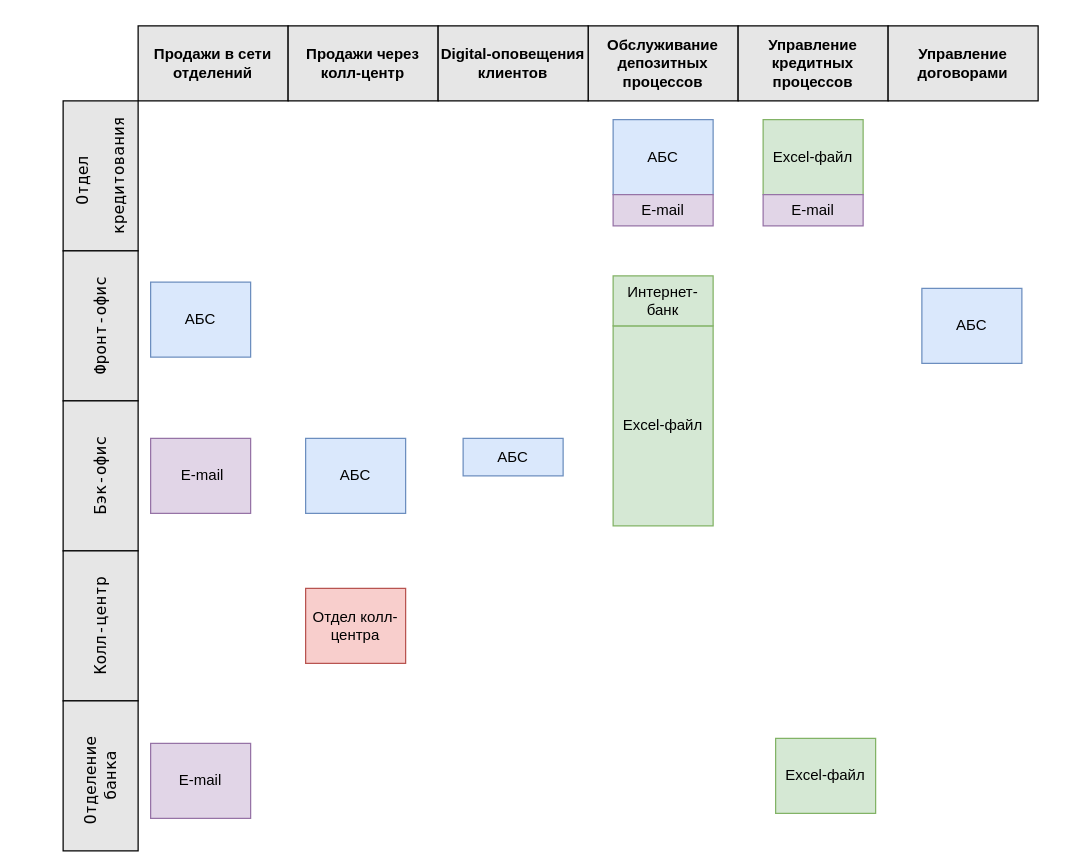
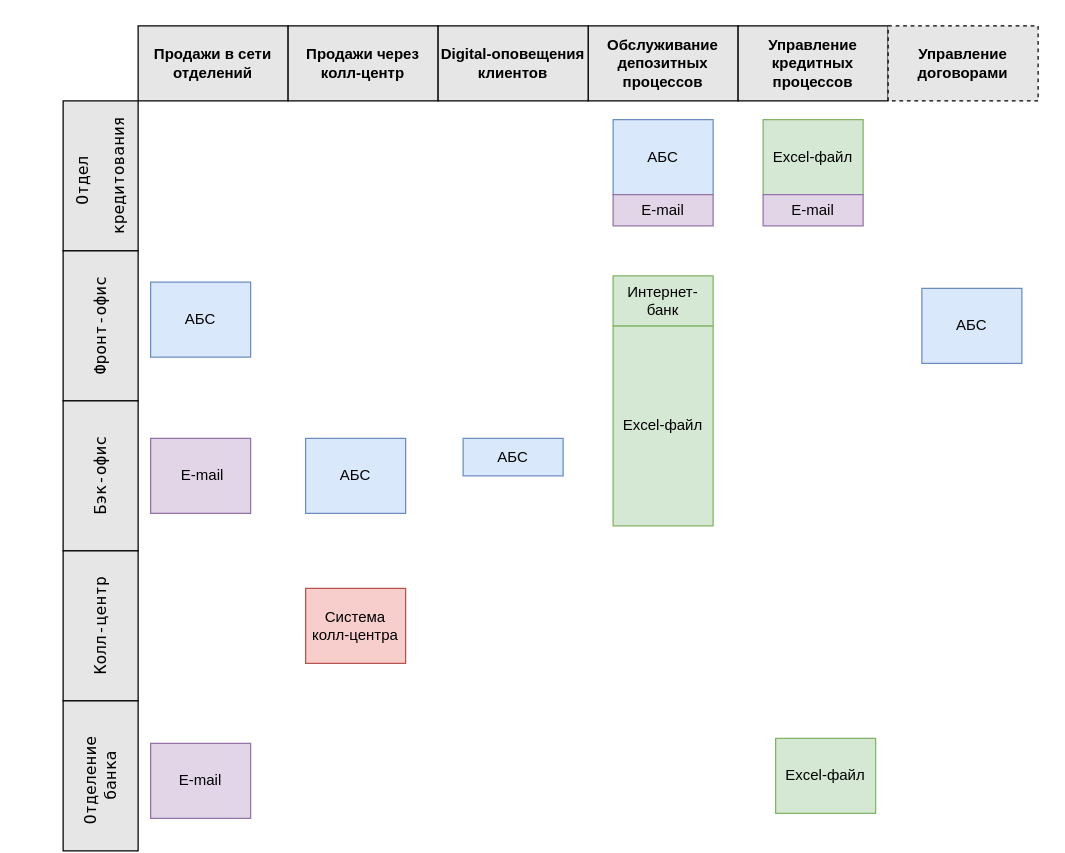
node "Управление договорами": style solid -> dashed
node "Отдел колл-центра": label "Отдел колл-центра" -> "Система колл-центра"
